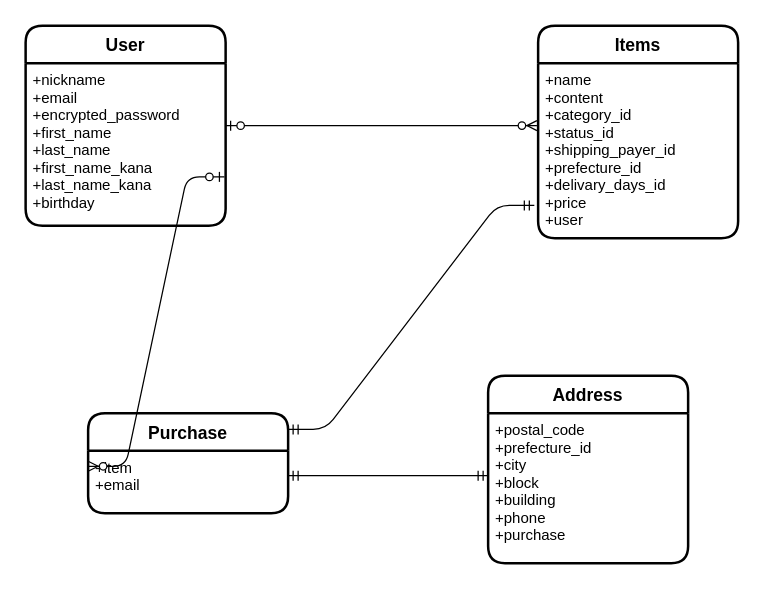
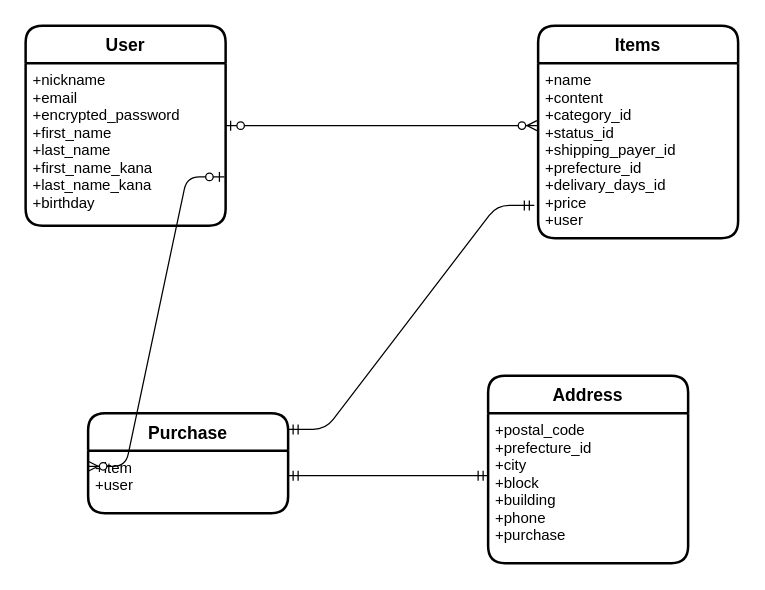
node "+item +email": label "+item +email" -> "+item +user"
